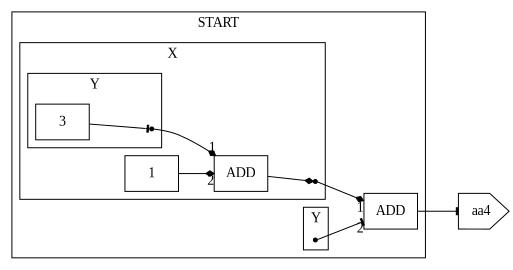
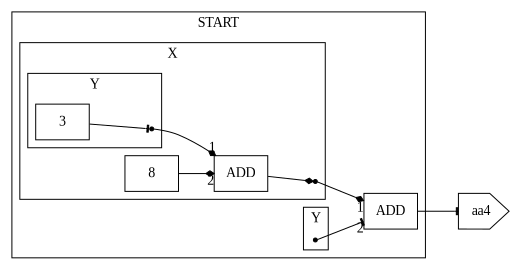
node "1": label "1" -> "8"
